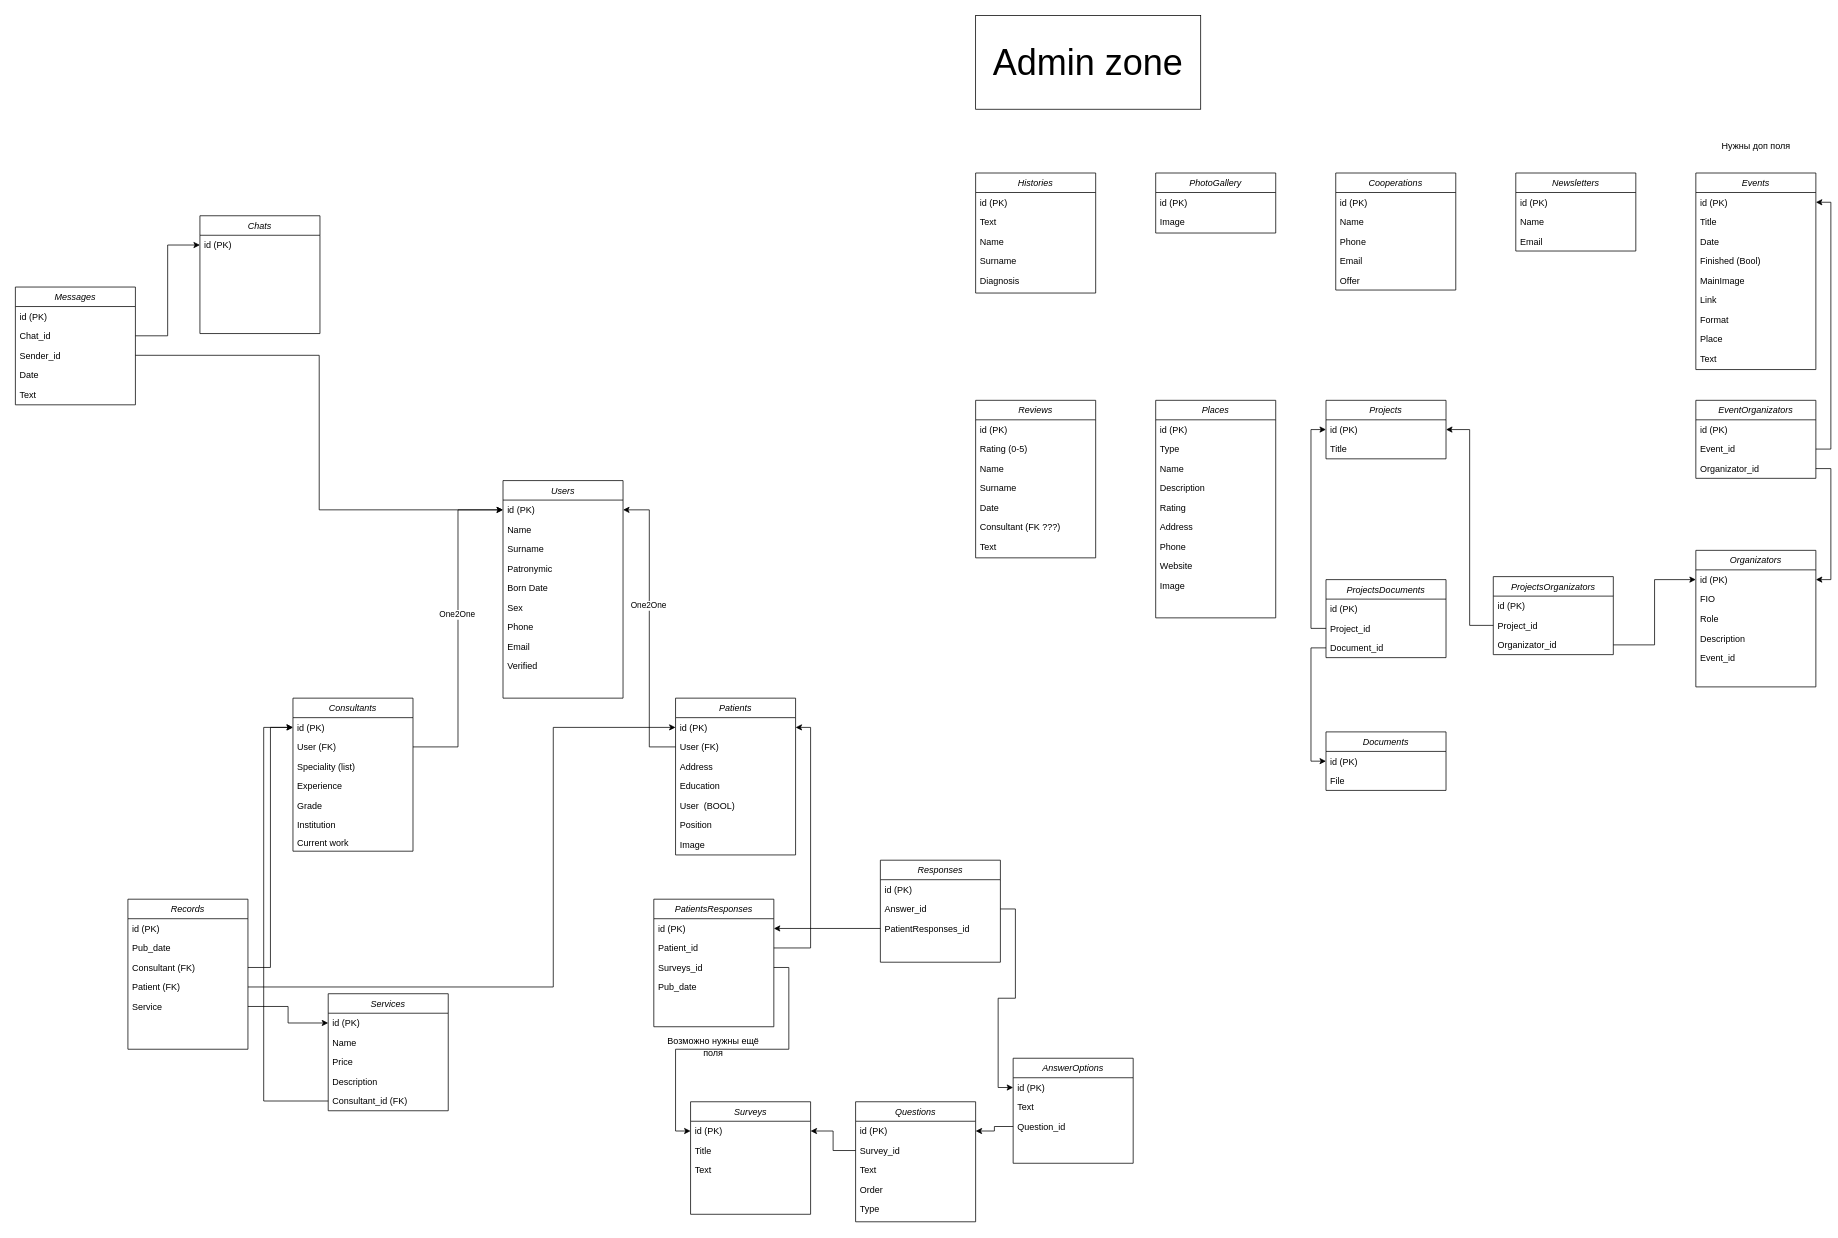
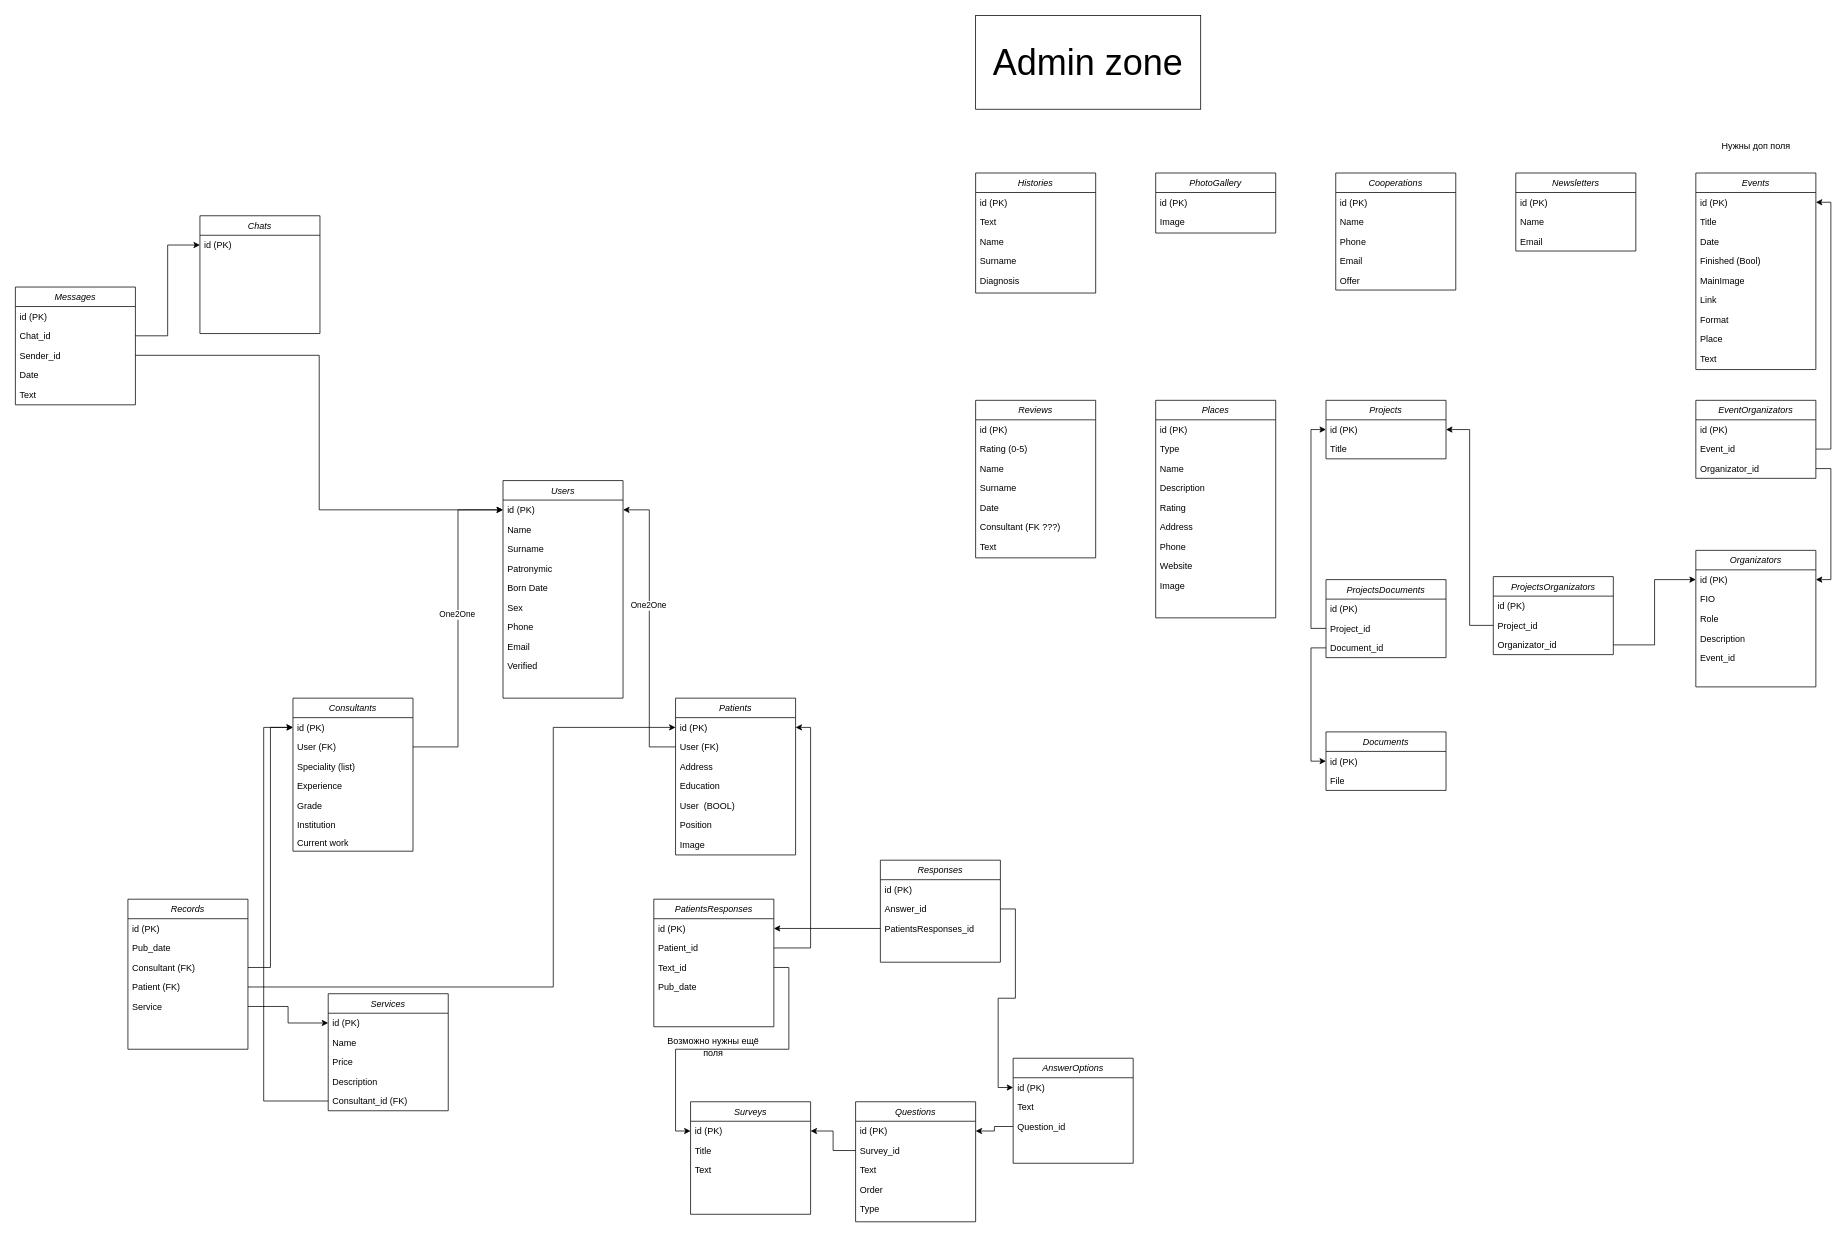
node "PatientResponses_id": label "PatientResponses_id" -> "PatientsResponses_id"
node "Surveys_id": label "Surveys_id" -> "Text_id"
